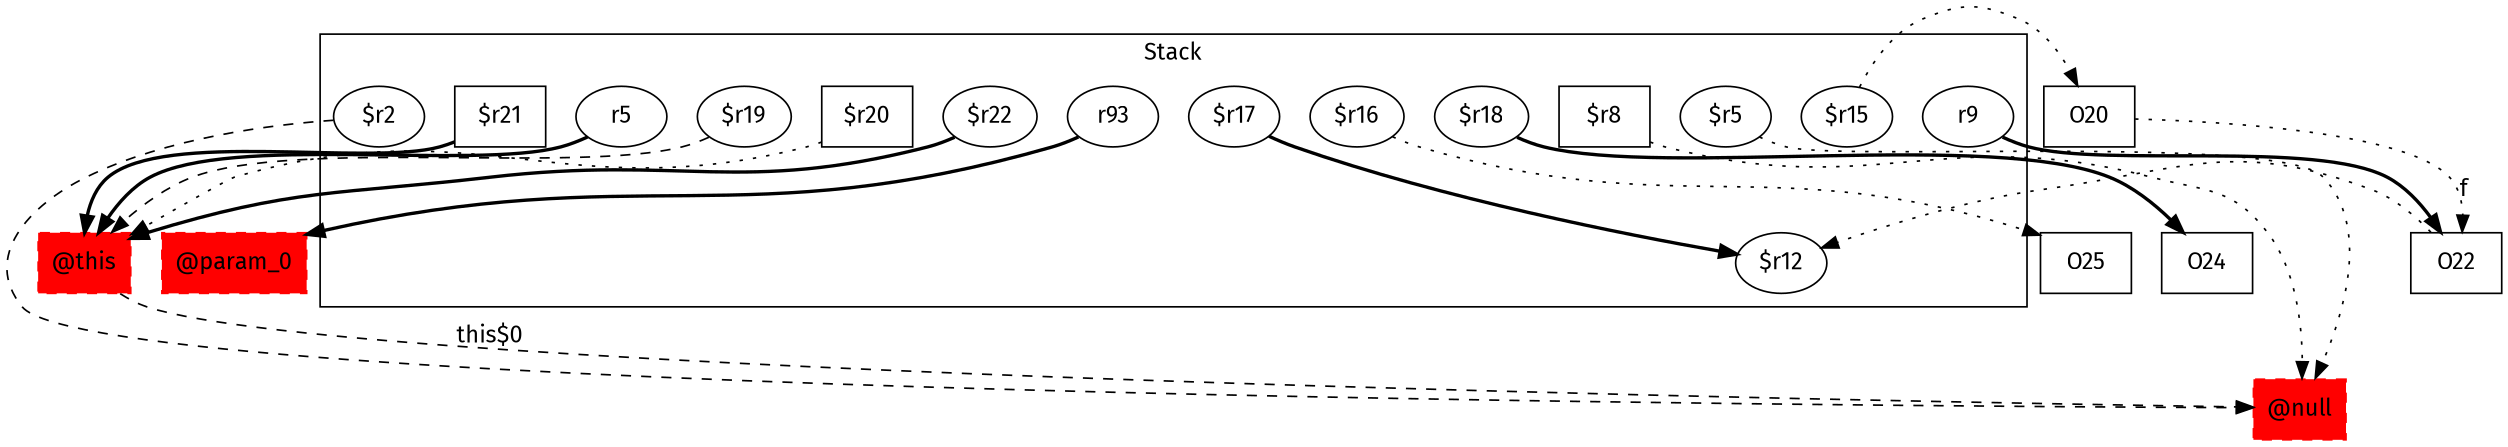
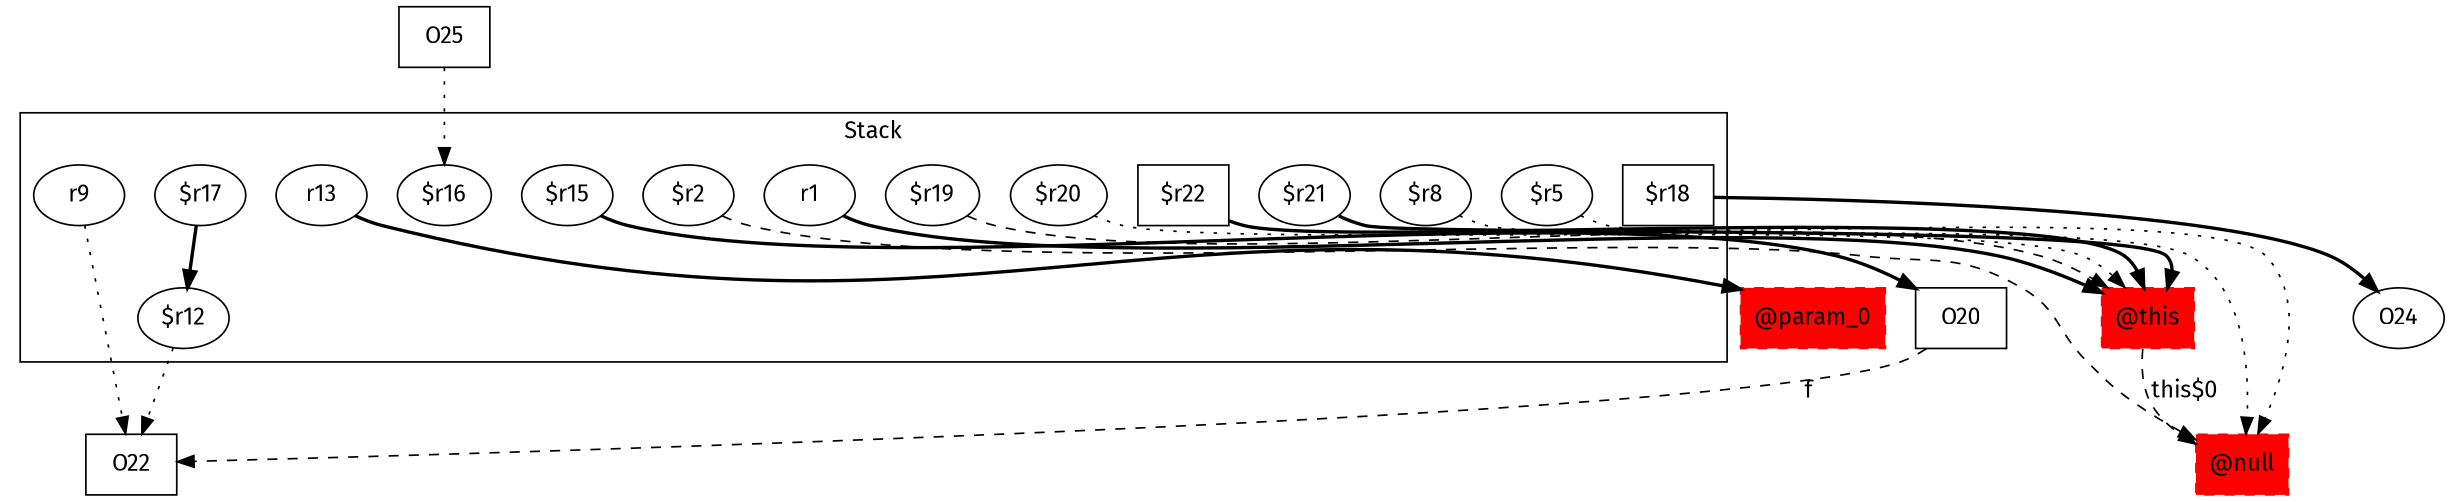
edge "$r15" -> "O20": style dotted -> bold
node "$r21": shape box -> ellipse
node "r5": label "r5" -> "r1"
node "$r20": shape box -> ellipse
node "$r22": shape ellipse -> box
node "r93": label "r93" -> "r13"
node "$r18": shape ellipse -> box
node "$r8": shape box -> ellipse
edge "O20" -> "O22": style dotted -> dashed
edge "r9" -> "O22": style bold -> dotted
edge "O22" -> "$r12": reversed
edge "$r16" -> "O25": reversed
node "O24": shape box -> ellipse
